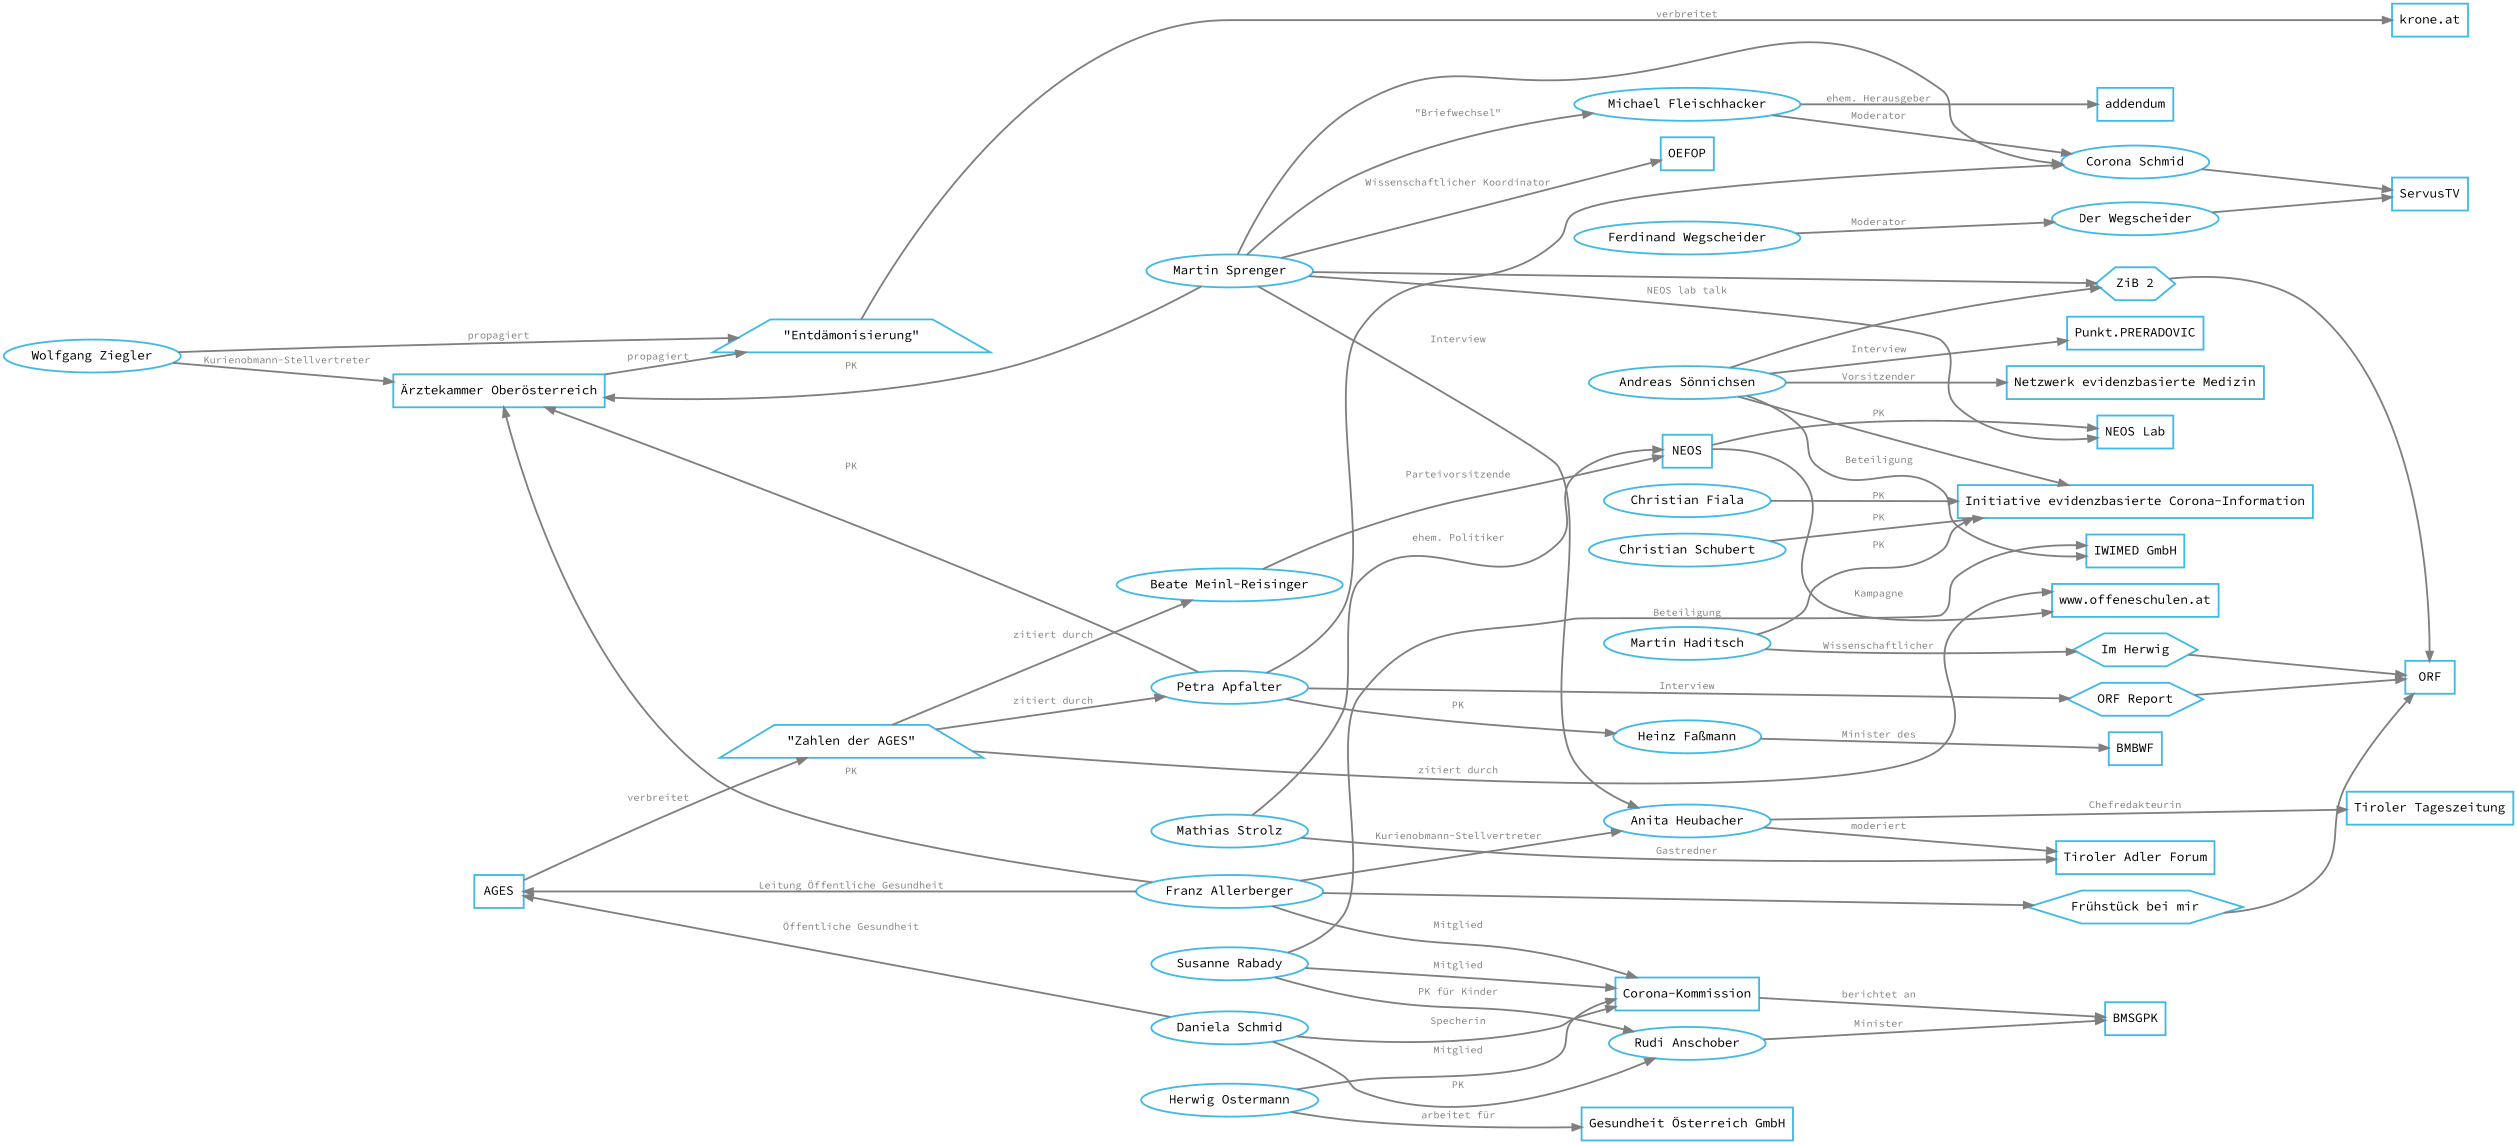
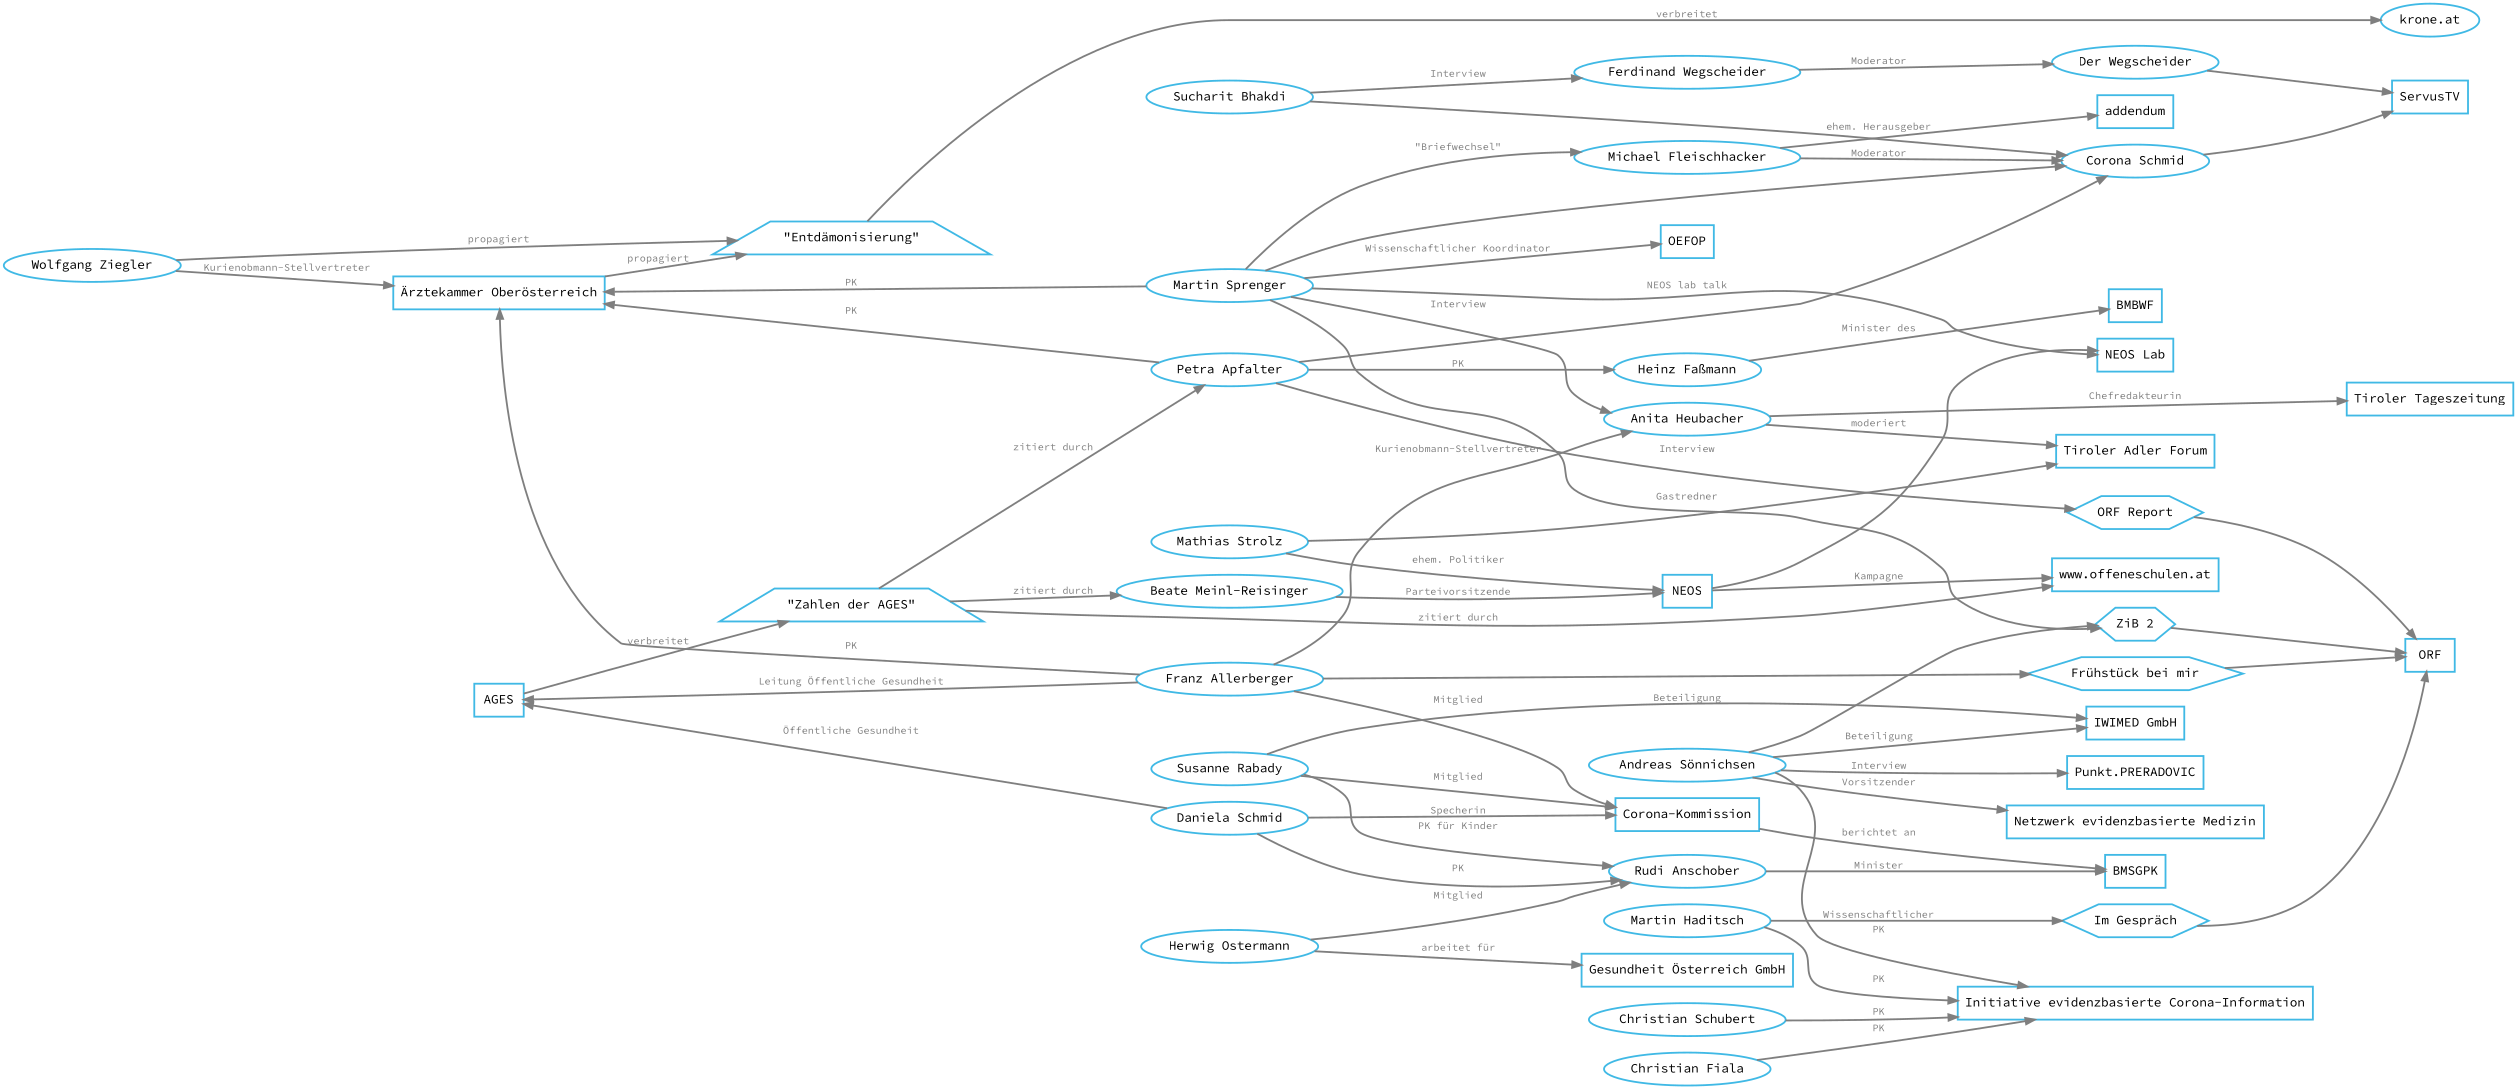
node "krone.at": shape box -> ellipse
node "Sucharit Bhakdi": added
node "Im Herwig": label "Im Herwig" -> "Im Gespräch"
edge "Herwig Ostermann" -> "Corona-Kommission": now "Herwig Ostermann" -> "Rudi Anschober"
